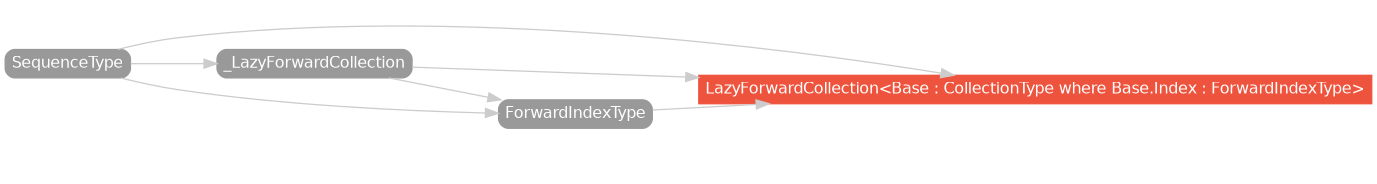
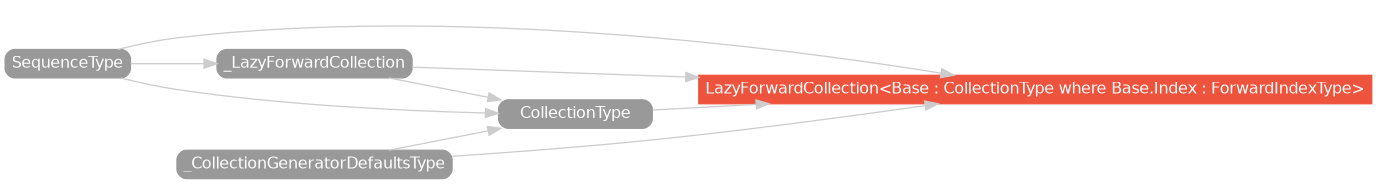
node "ForwardIndexType": label "ForwardIndexType" -> "CollectionType"
node "_CollectionGeneratorDefaultsType": added
